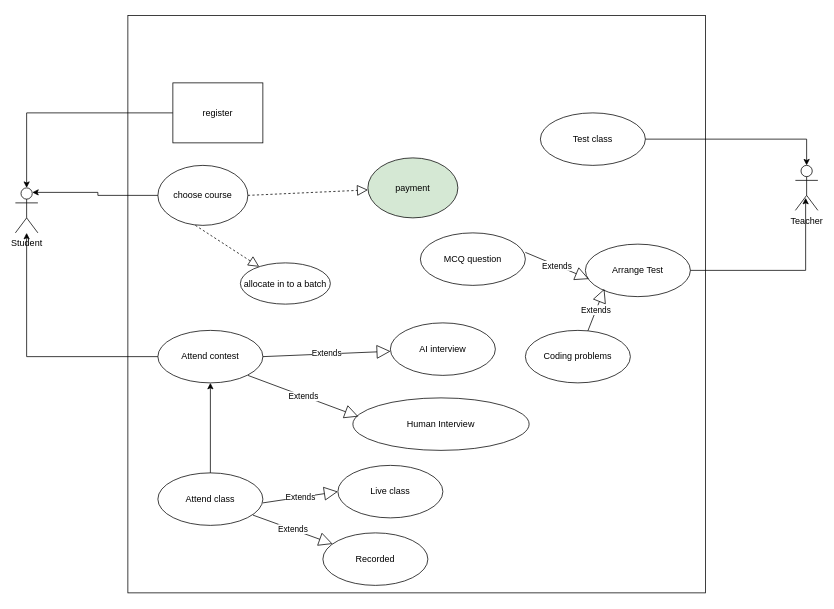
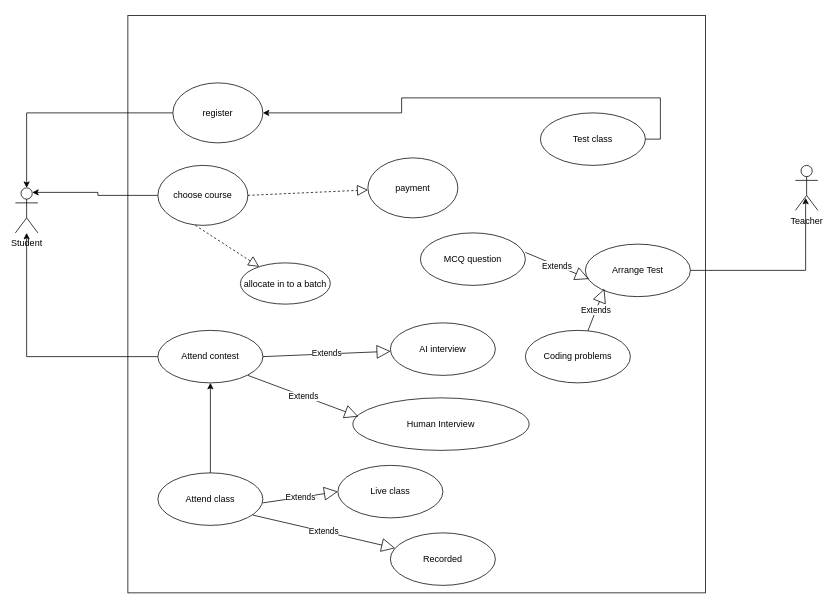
node "register": shape rectangle -> ellipse
edge "Test class" -> "Teacher": now "Test class" -> "register"
node "payment": fillcolor #d5e8d4 -> #ffffff
node "Recorded": moved (375, 559) -> (443, 559)
